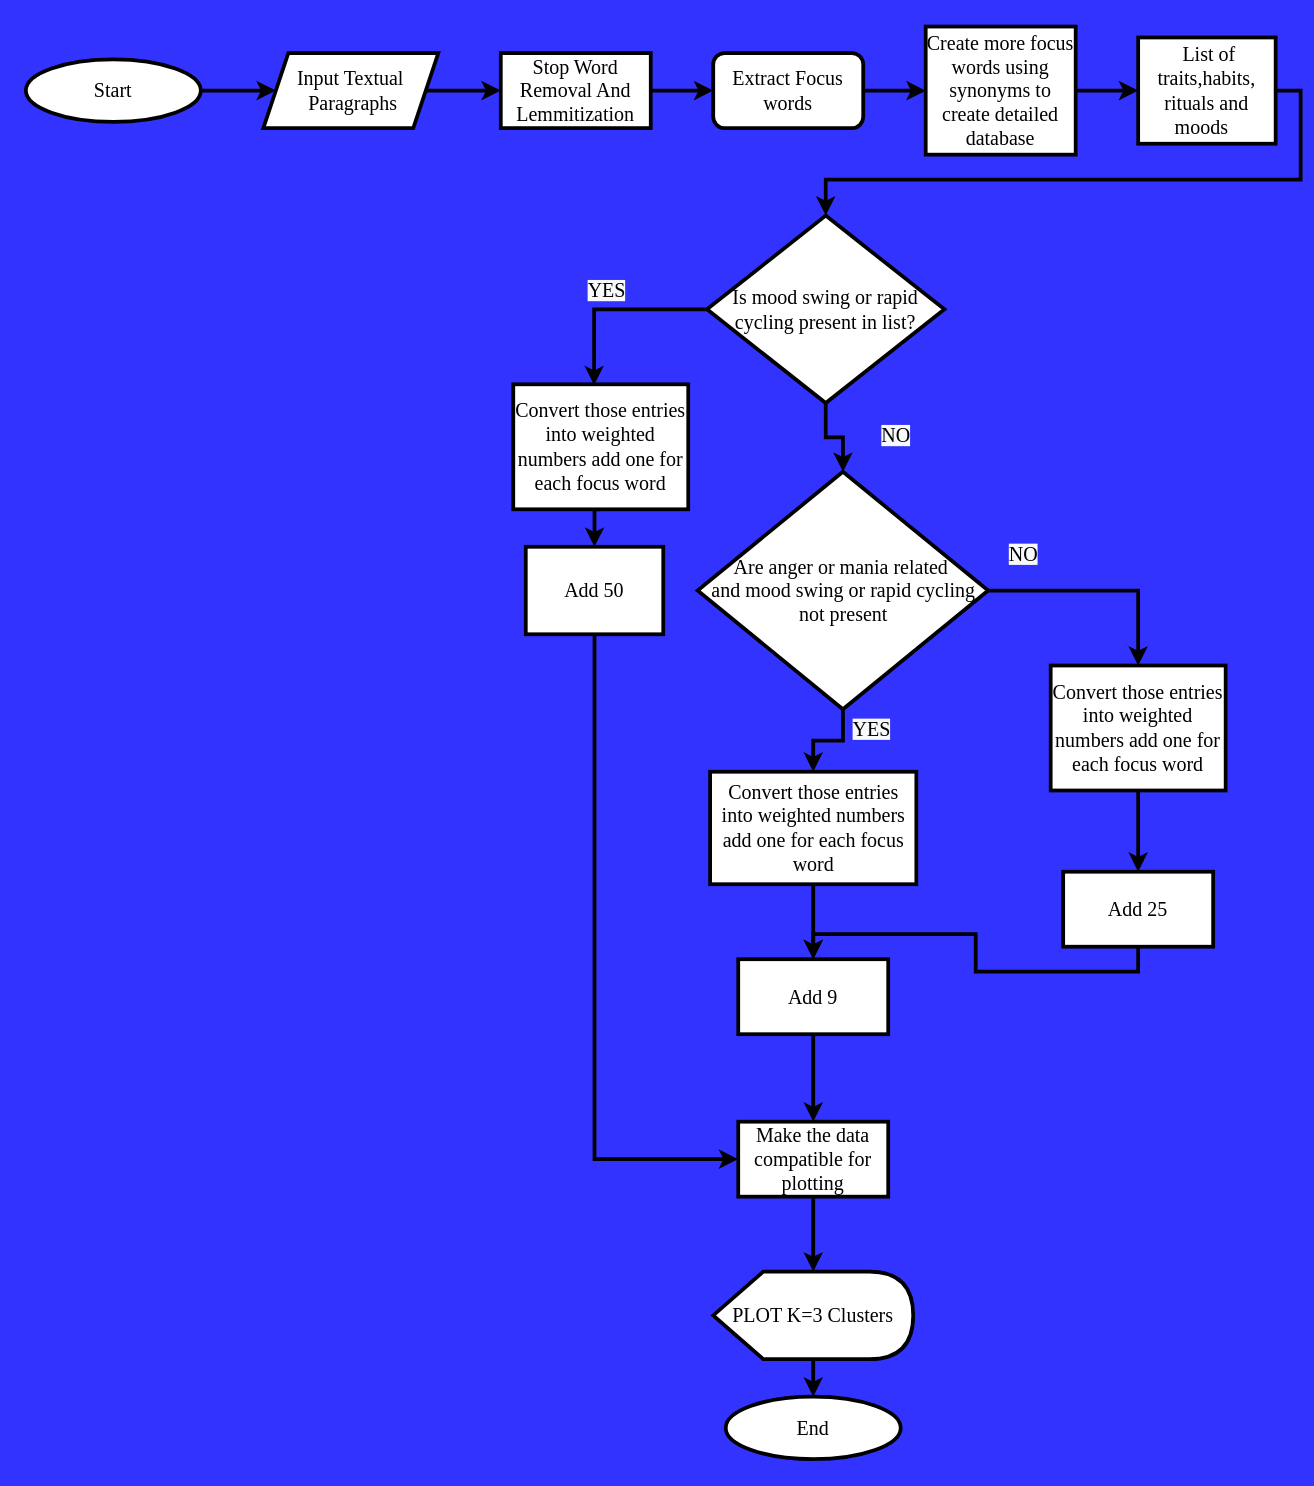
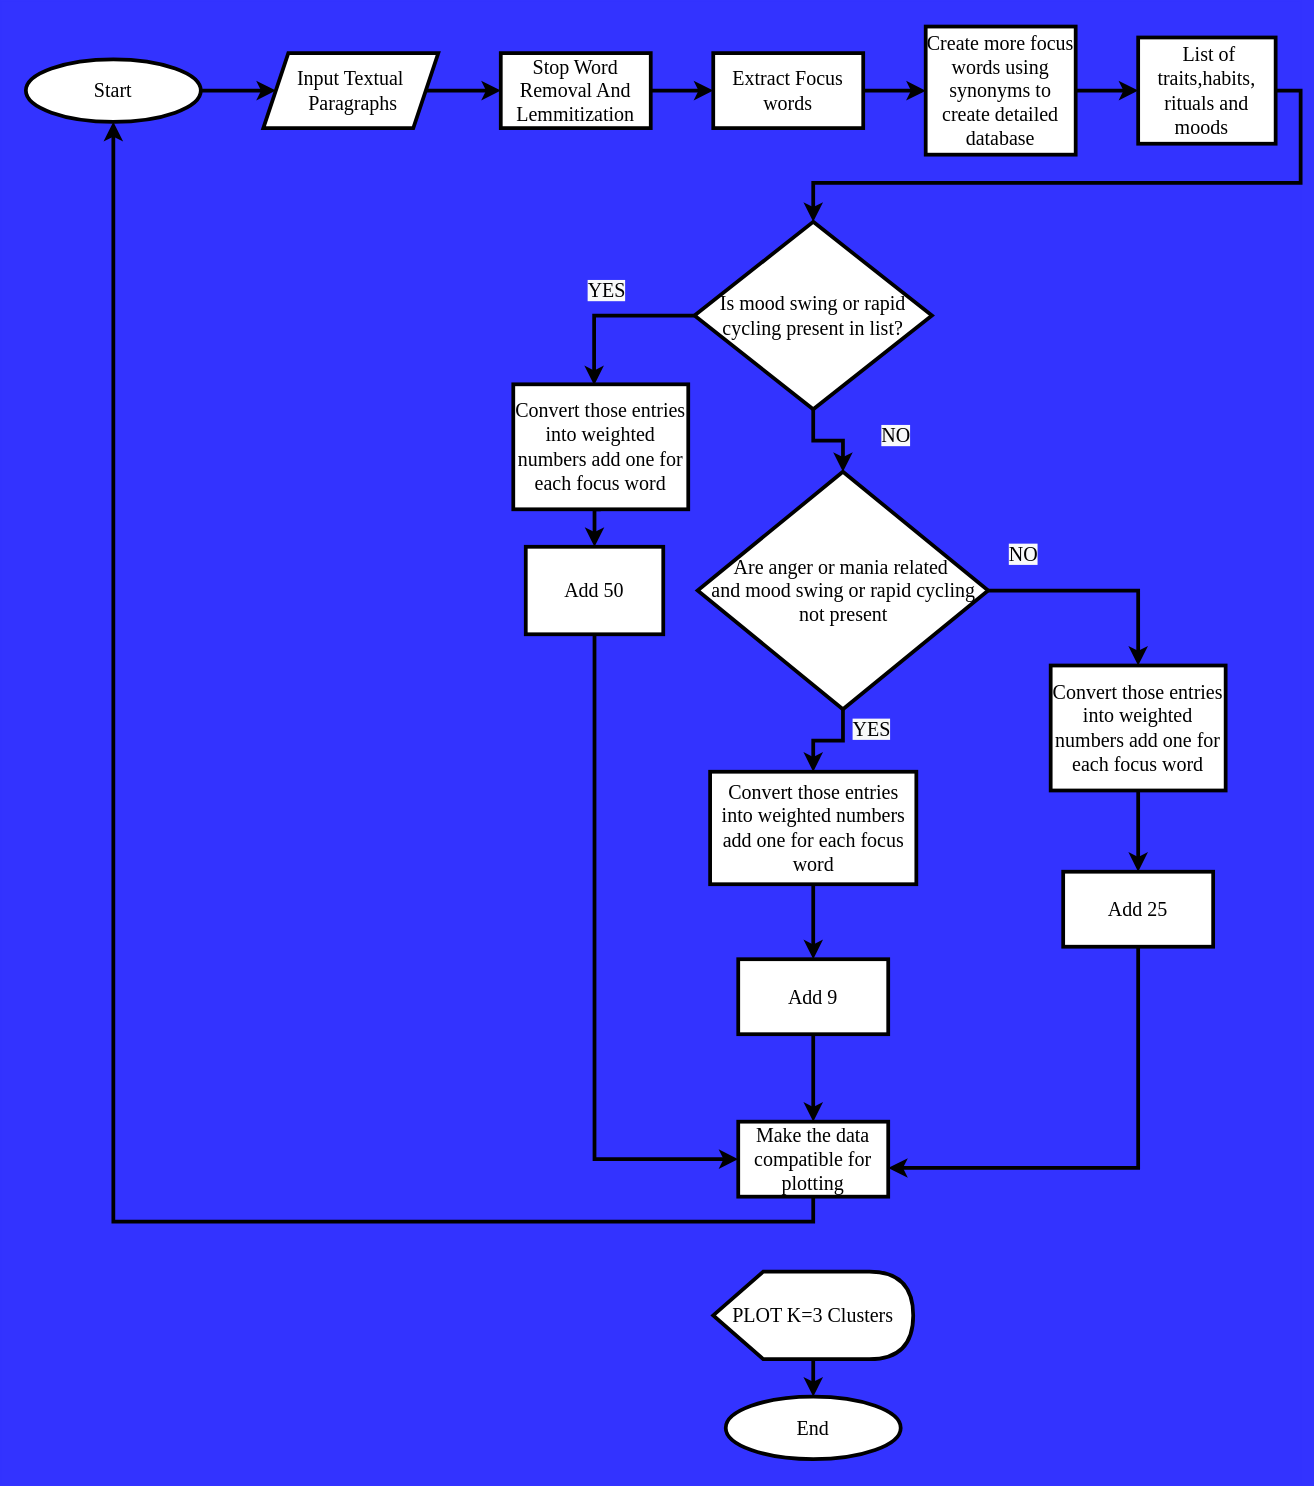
node "Extract Focus words": shape rounded rectangle -> rectangle
node "Is mood swing or rapid cycling present in list?": moved (826, 309) -> (813, 316)
edge "Add 25" -> "Add 9": now "Add 25" -> "Make the data compatible for plotting"
edge "Make the data compatible for plotting" -> "PLOT K=3 Clusters": now "Make the data compatible for plotting" -> "Start"
